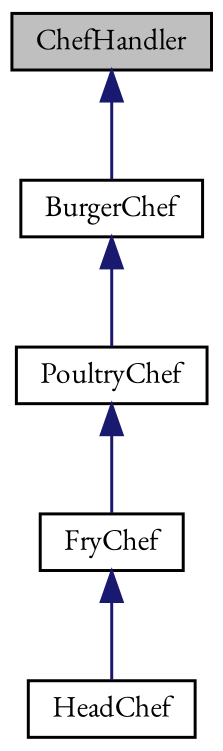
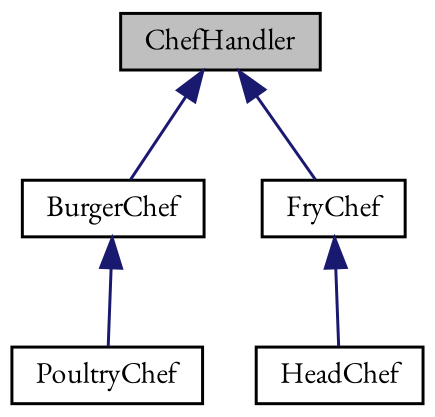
edge "FryChef" -> "PoultryChef": now "FryChef" -> "ChefHandler"
